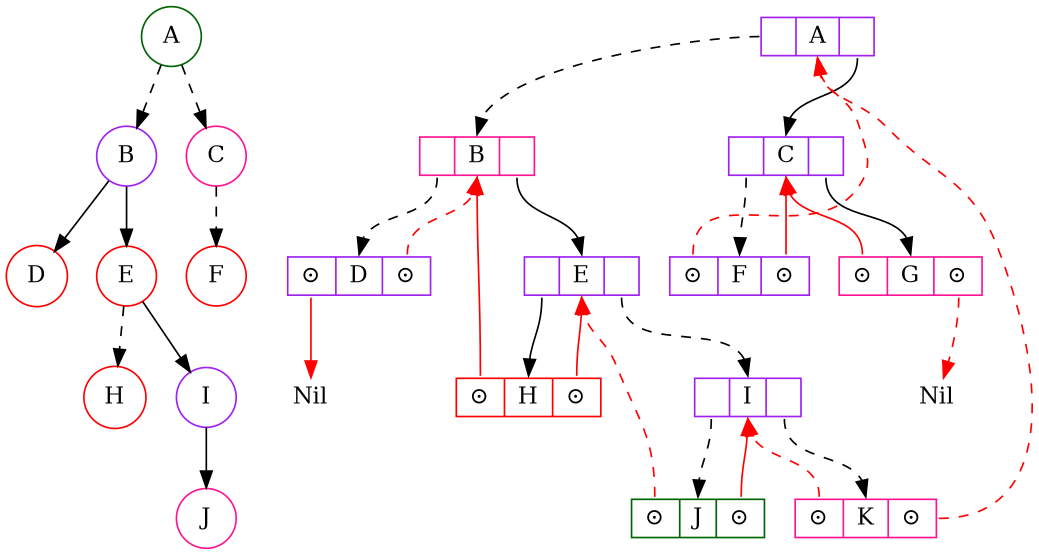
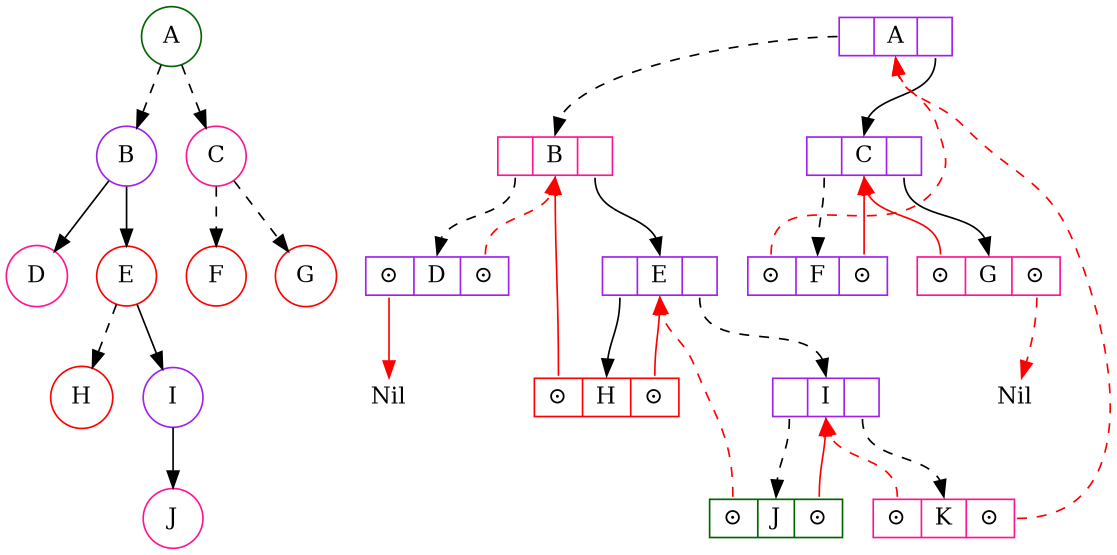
node "D": color red -> deeppink
node "G": added
